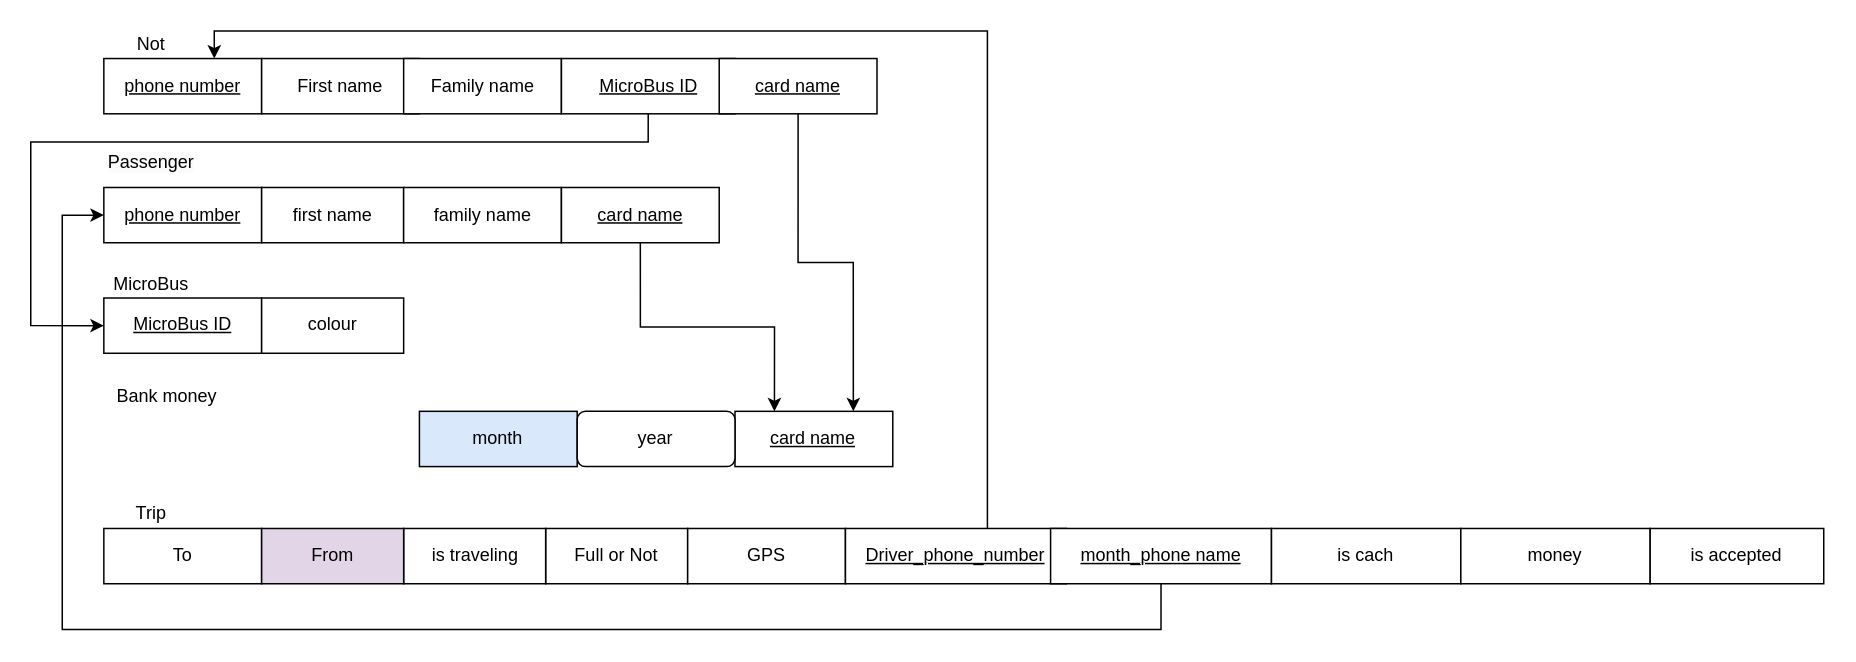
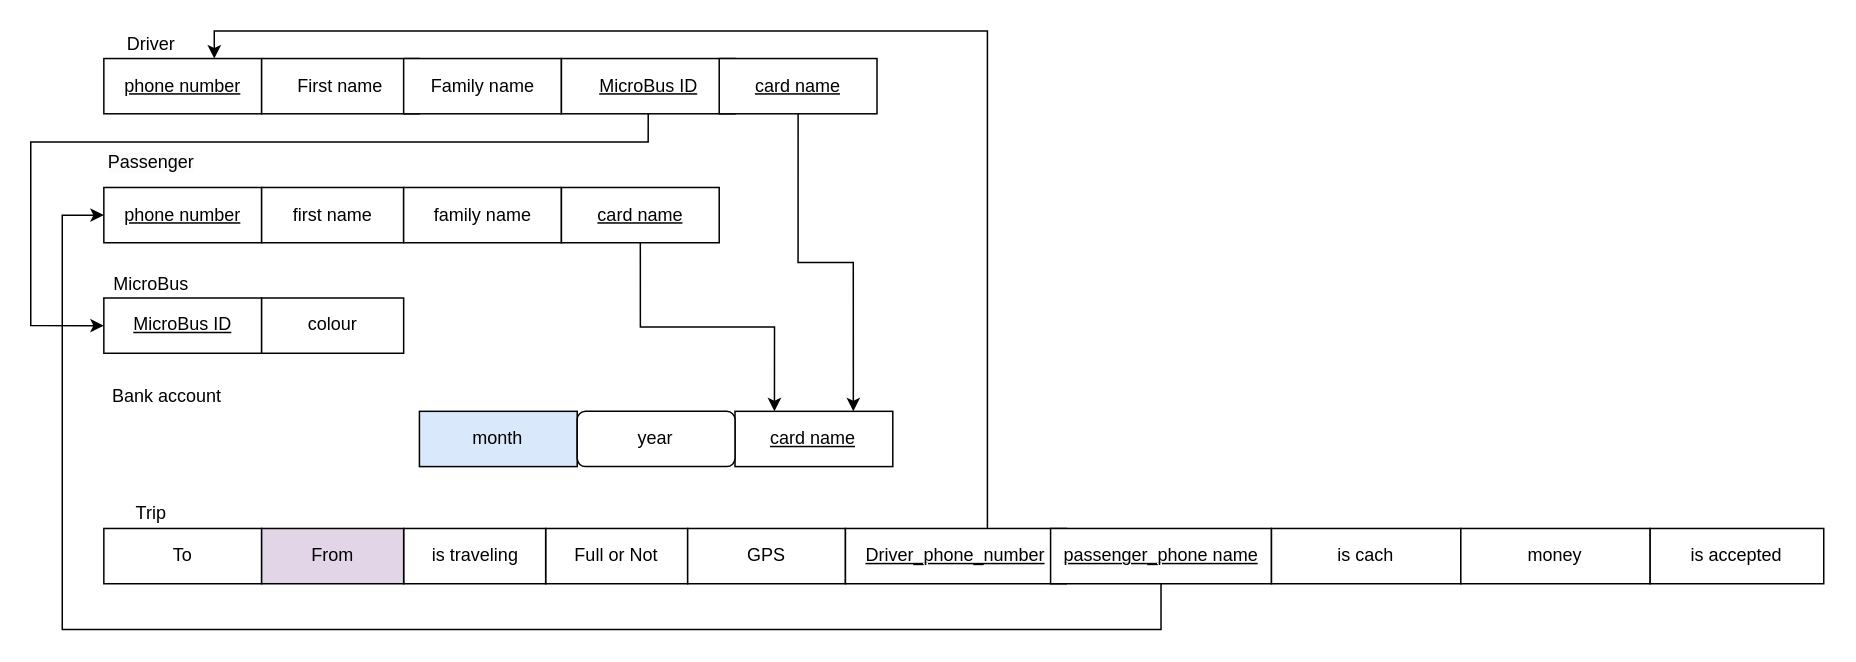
node "Not": label "Not" -> "Driver"
node "Bank money": label "Bank money" -> "Bank account"
node "month_phone name": label "month_phone name" -> "passenger_phone name"
